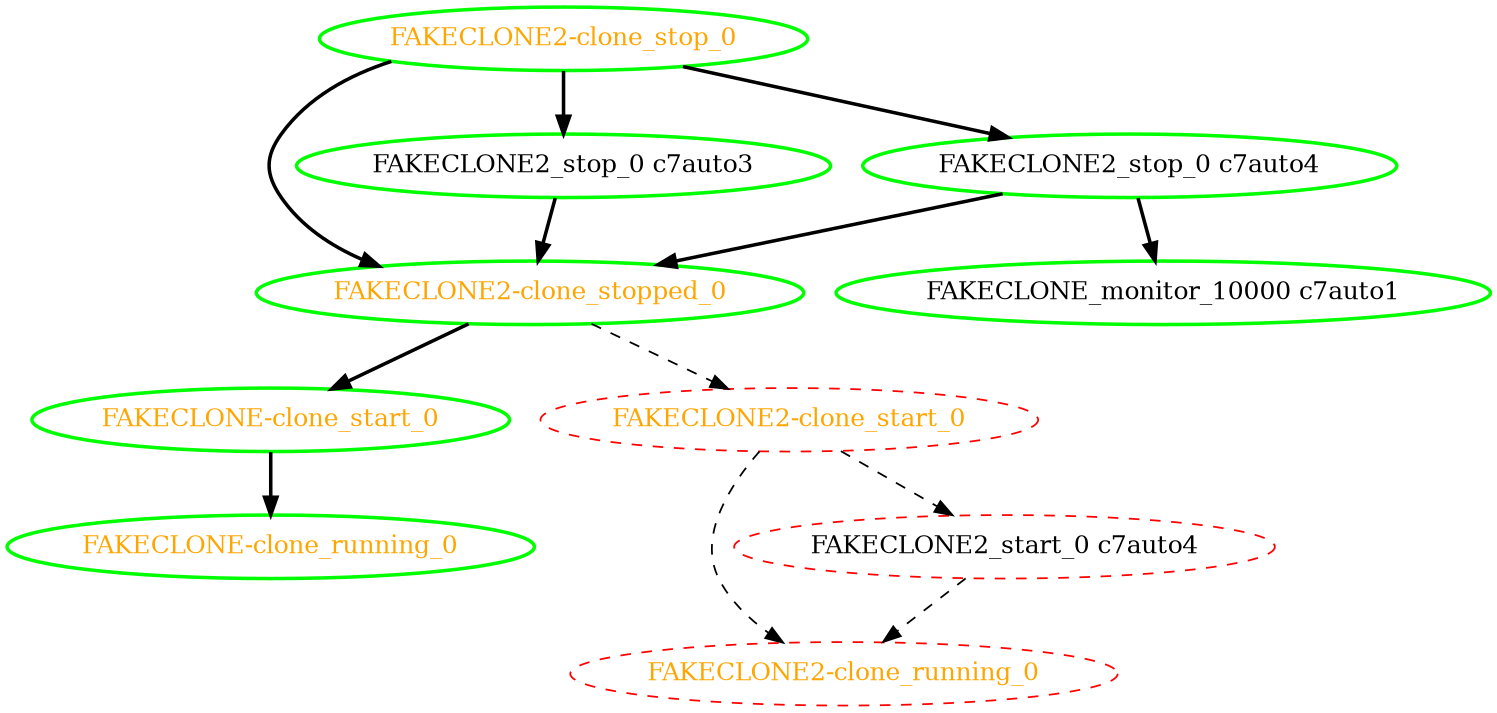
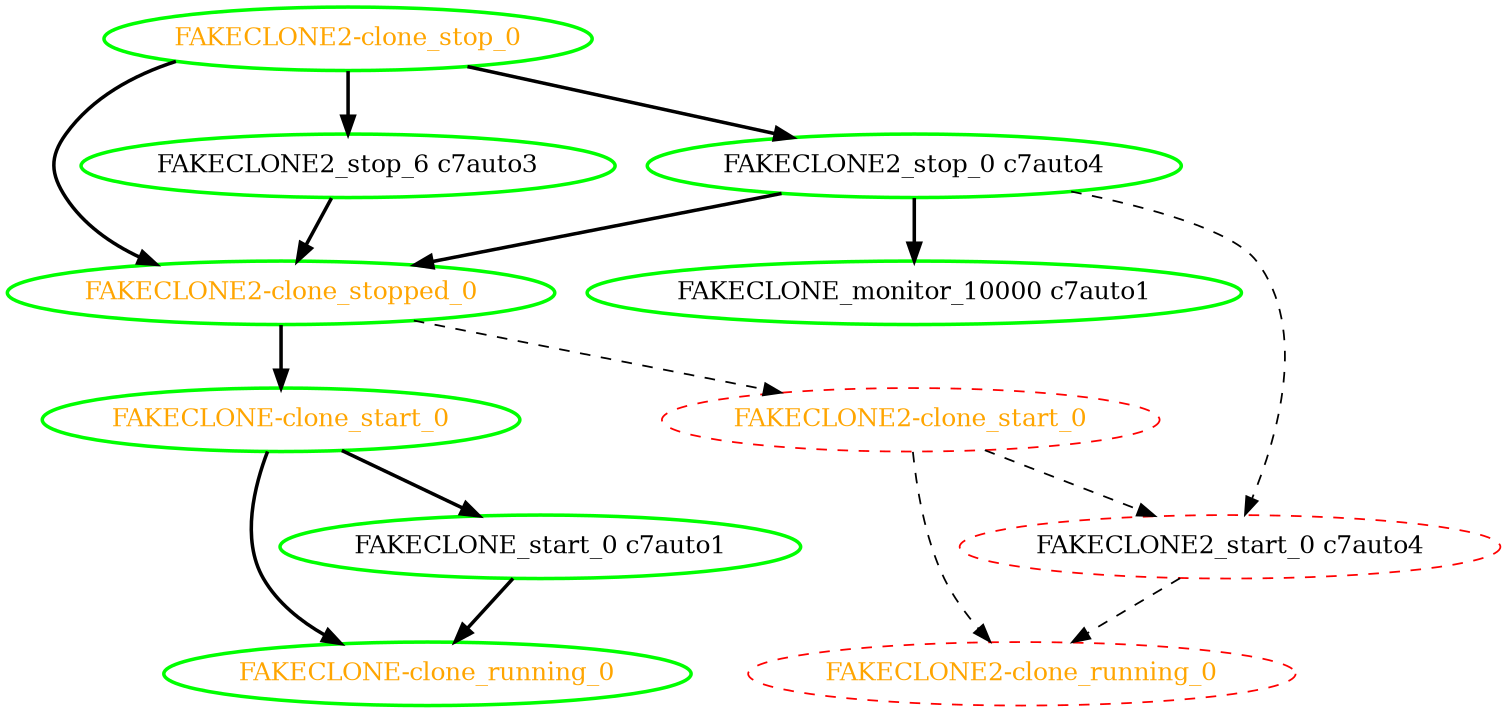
node "FAKECLONE2_stop_0 c7auto3": label "FAKECLONE2_stop_0 c7auto3" -> "FAKECLONE2_stop_6 c7auto3"
edge "FAKECLONE2_stop_0 c7auto4" -> "FAKECLONE2_start_0 c7auto4": added
node "FAKECLONE_start_0 c7auto1": added
